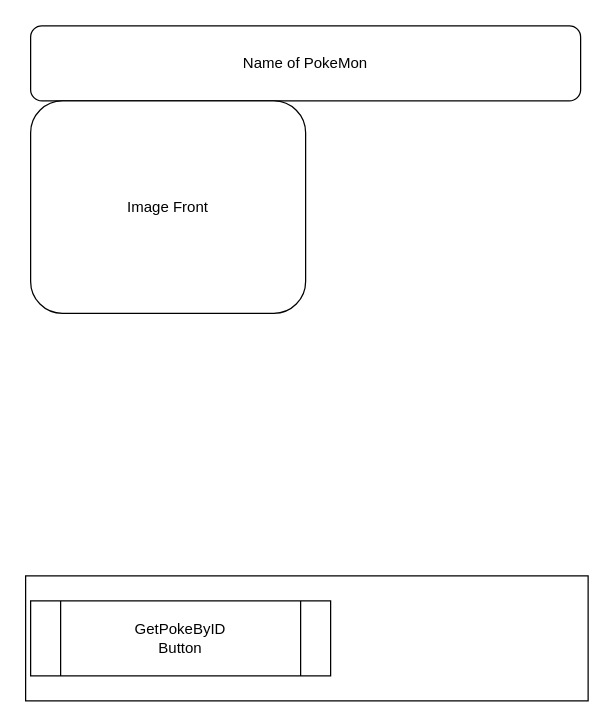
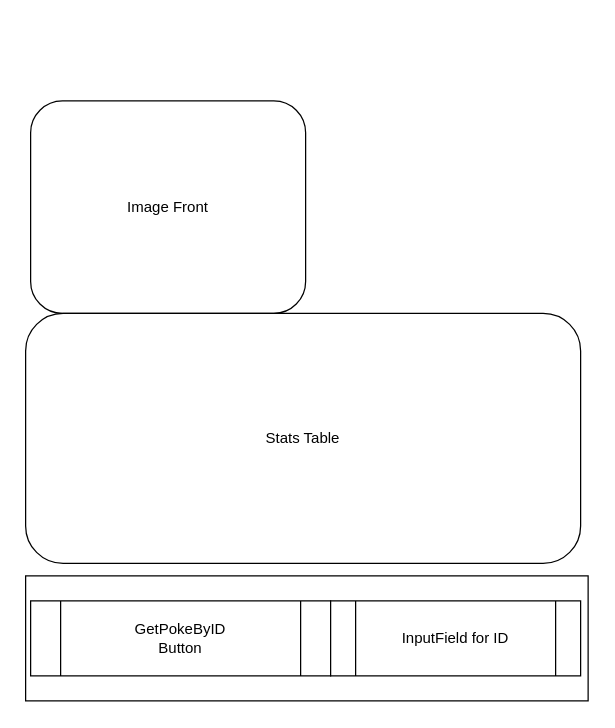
node "Name of PokeMon": removed
node "Stats Table": added
node "InputField for ID": added
